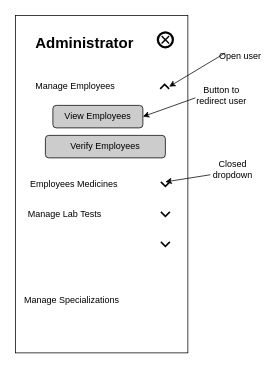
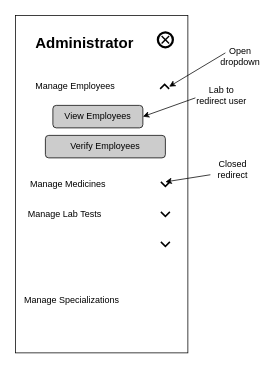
node "Open user": label "Open user" -> "Open dropdown"
node "Button to redirect user": label "Button to redirect user" -> "Lab to redirect user"
node "Closed dropdown": label "Closed dropdown" -> "Closed redirect"
node "Employees Medicines": label "Employees Medicines" -> "Manage Medicines"
